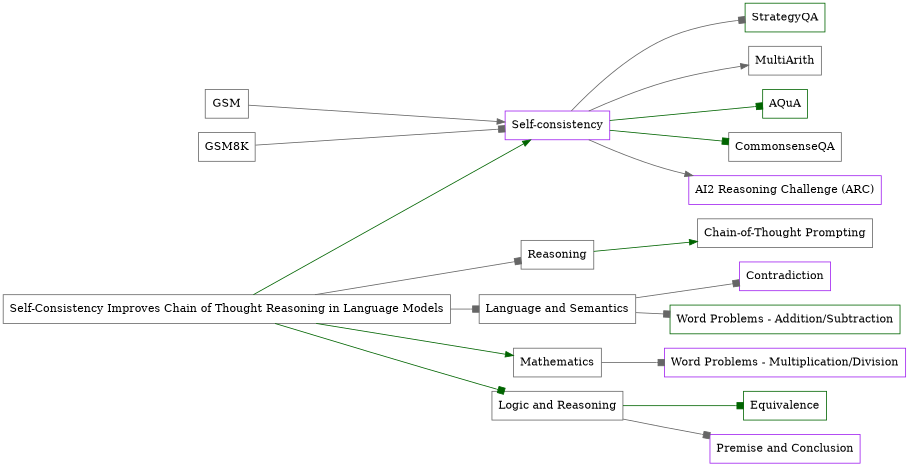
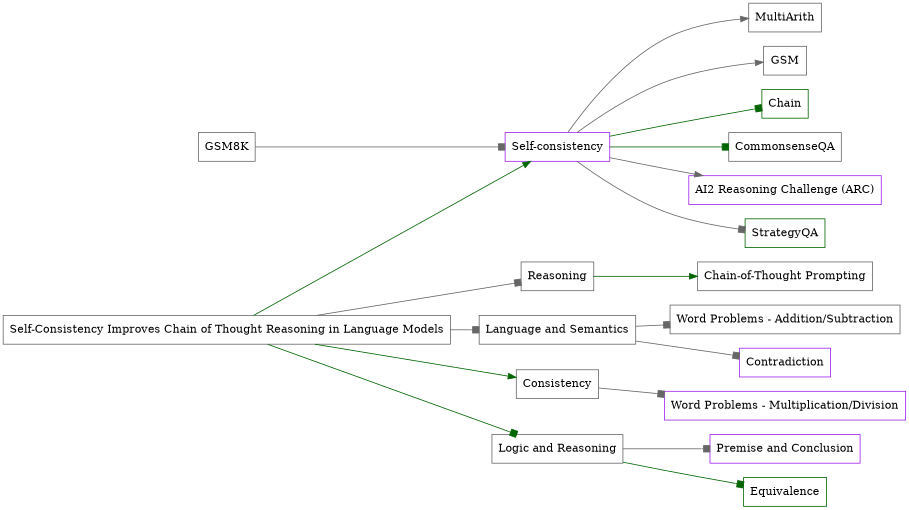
node "AQuA": label "AQuA" -> "Chain"
edge "GSM" -> "Self-consistency": reversed
node "Word Problems - Addition/Subtraction": color darkgreen -> gray40
node "Mathematics": label "Mathematics" -> "Consistency"
